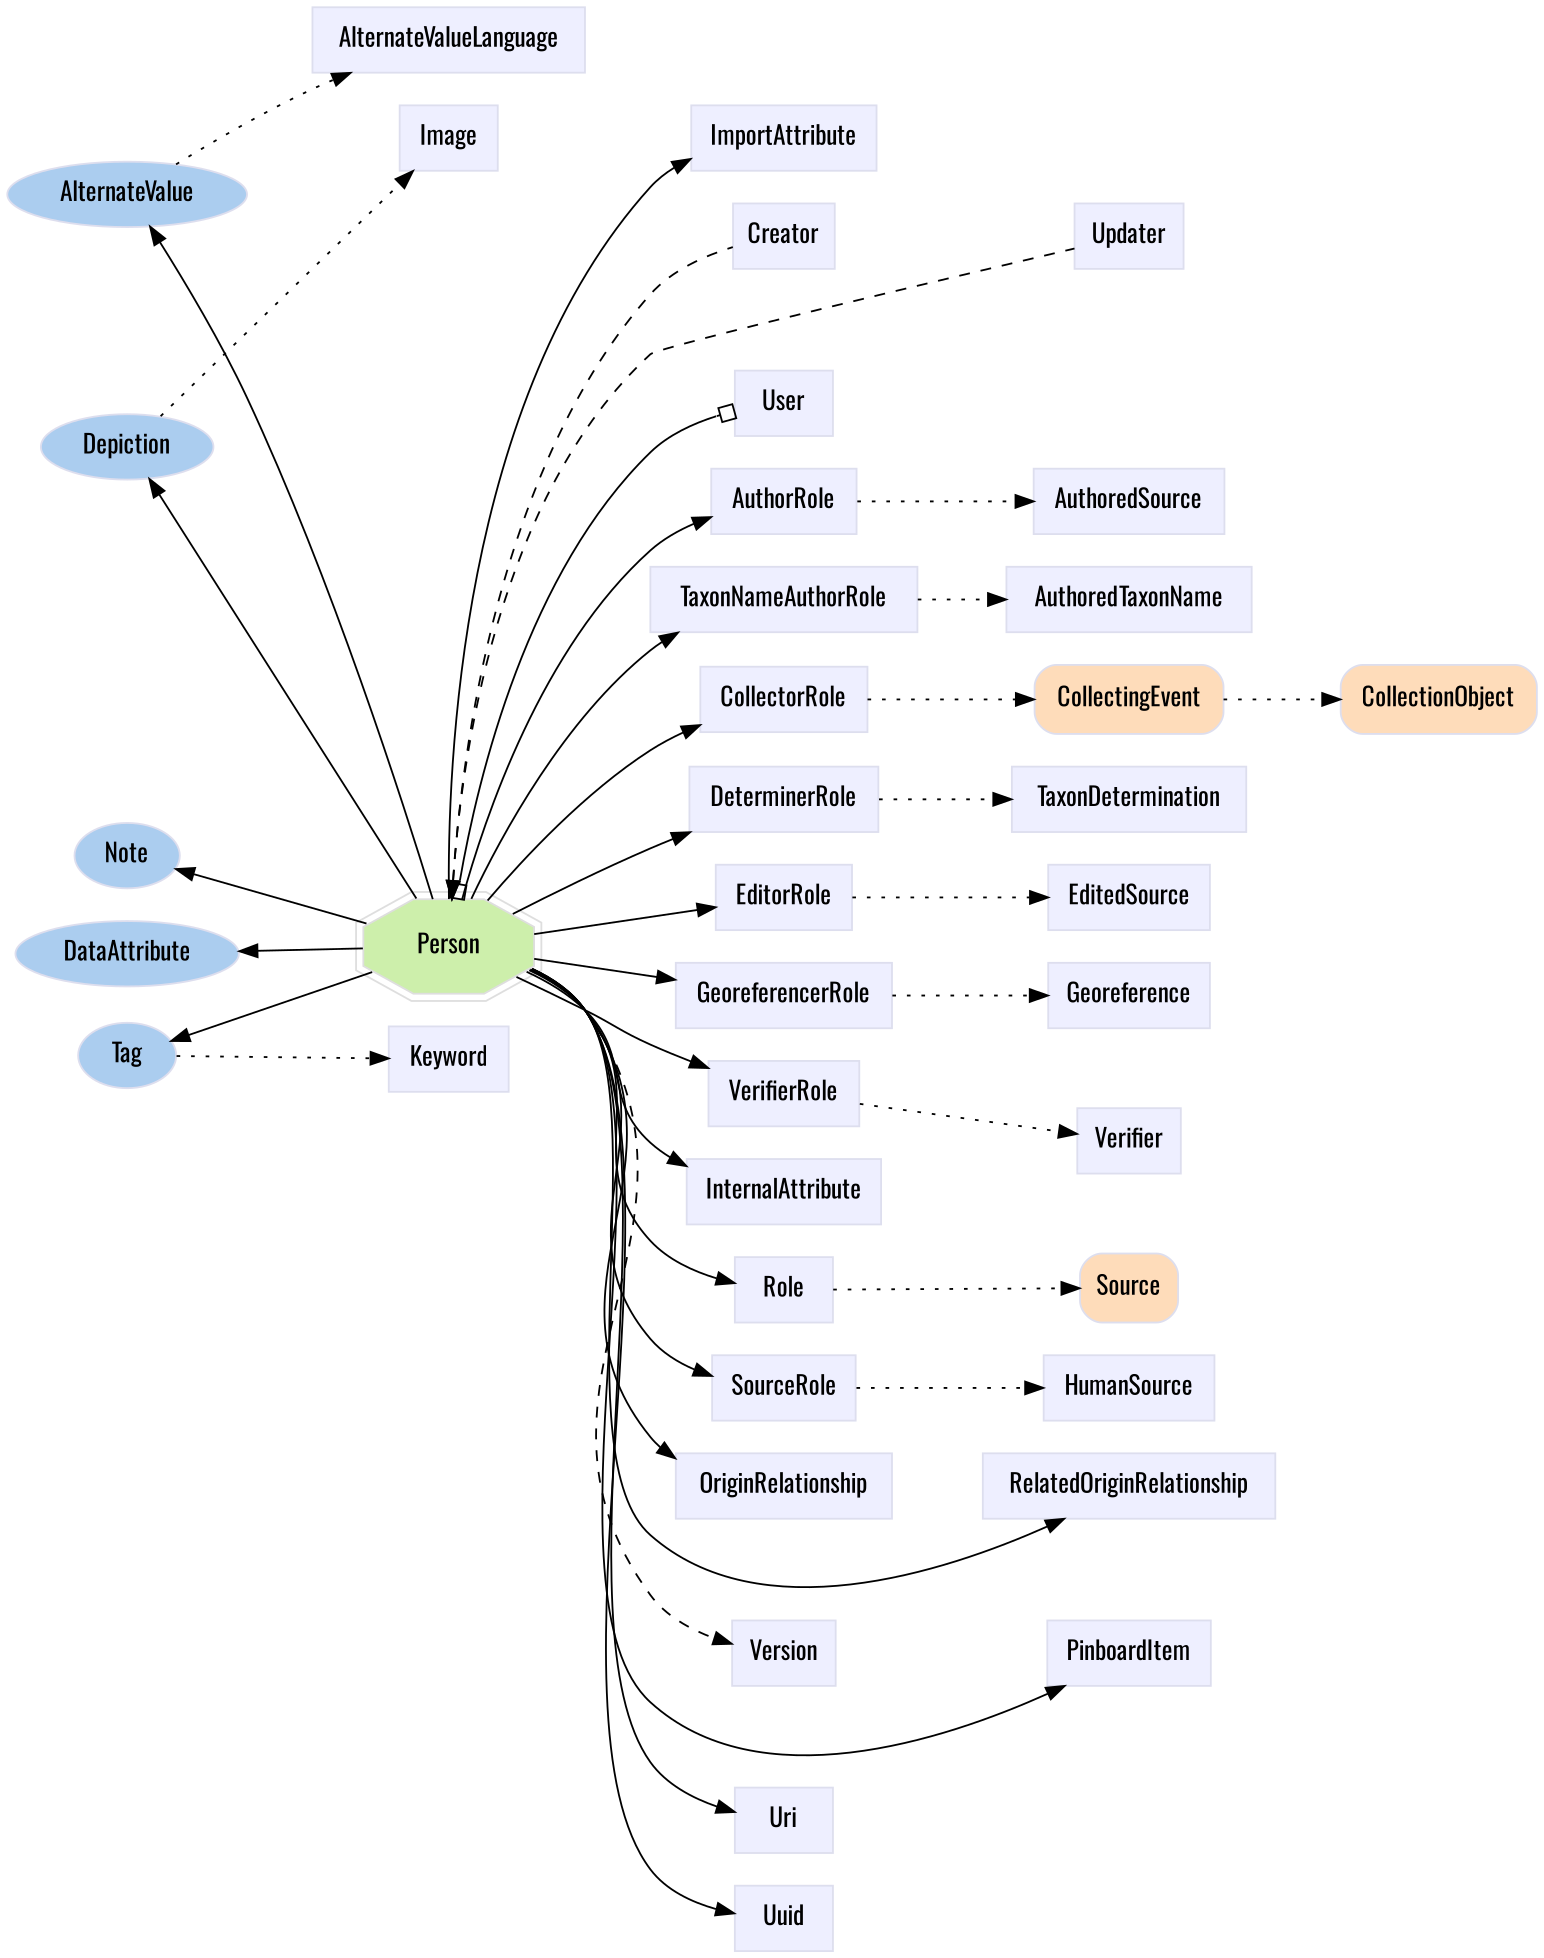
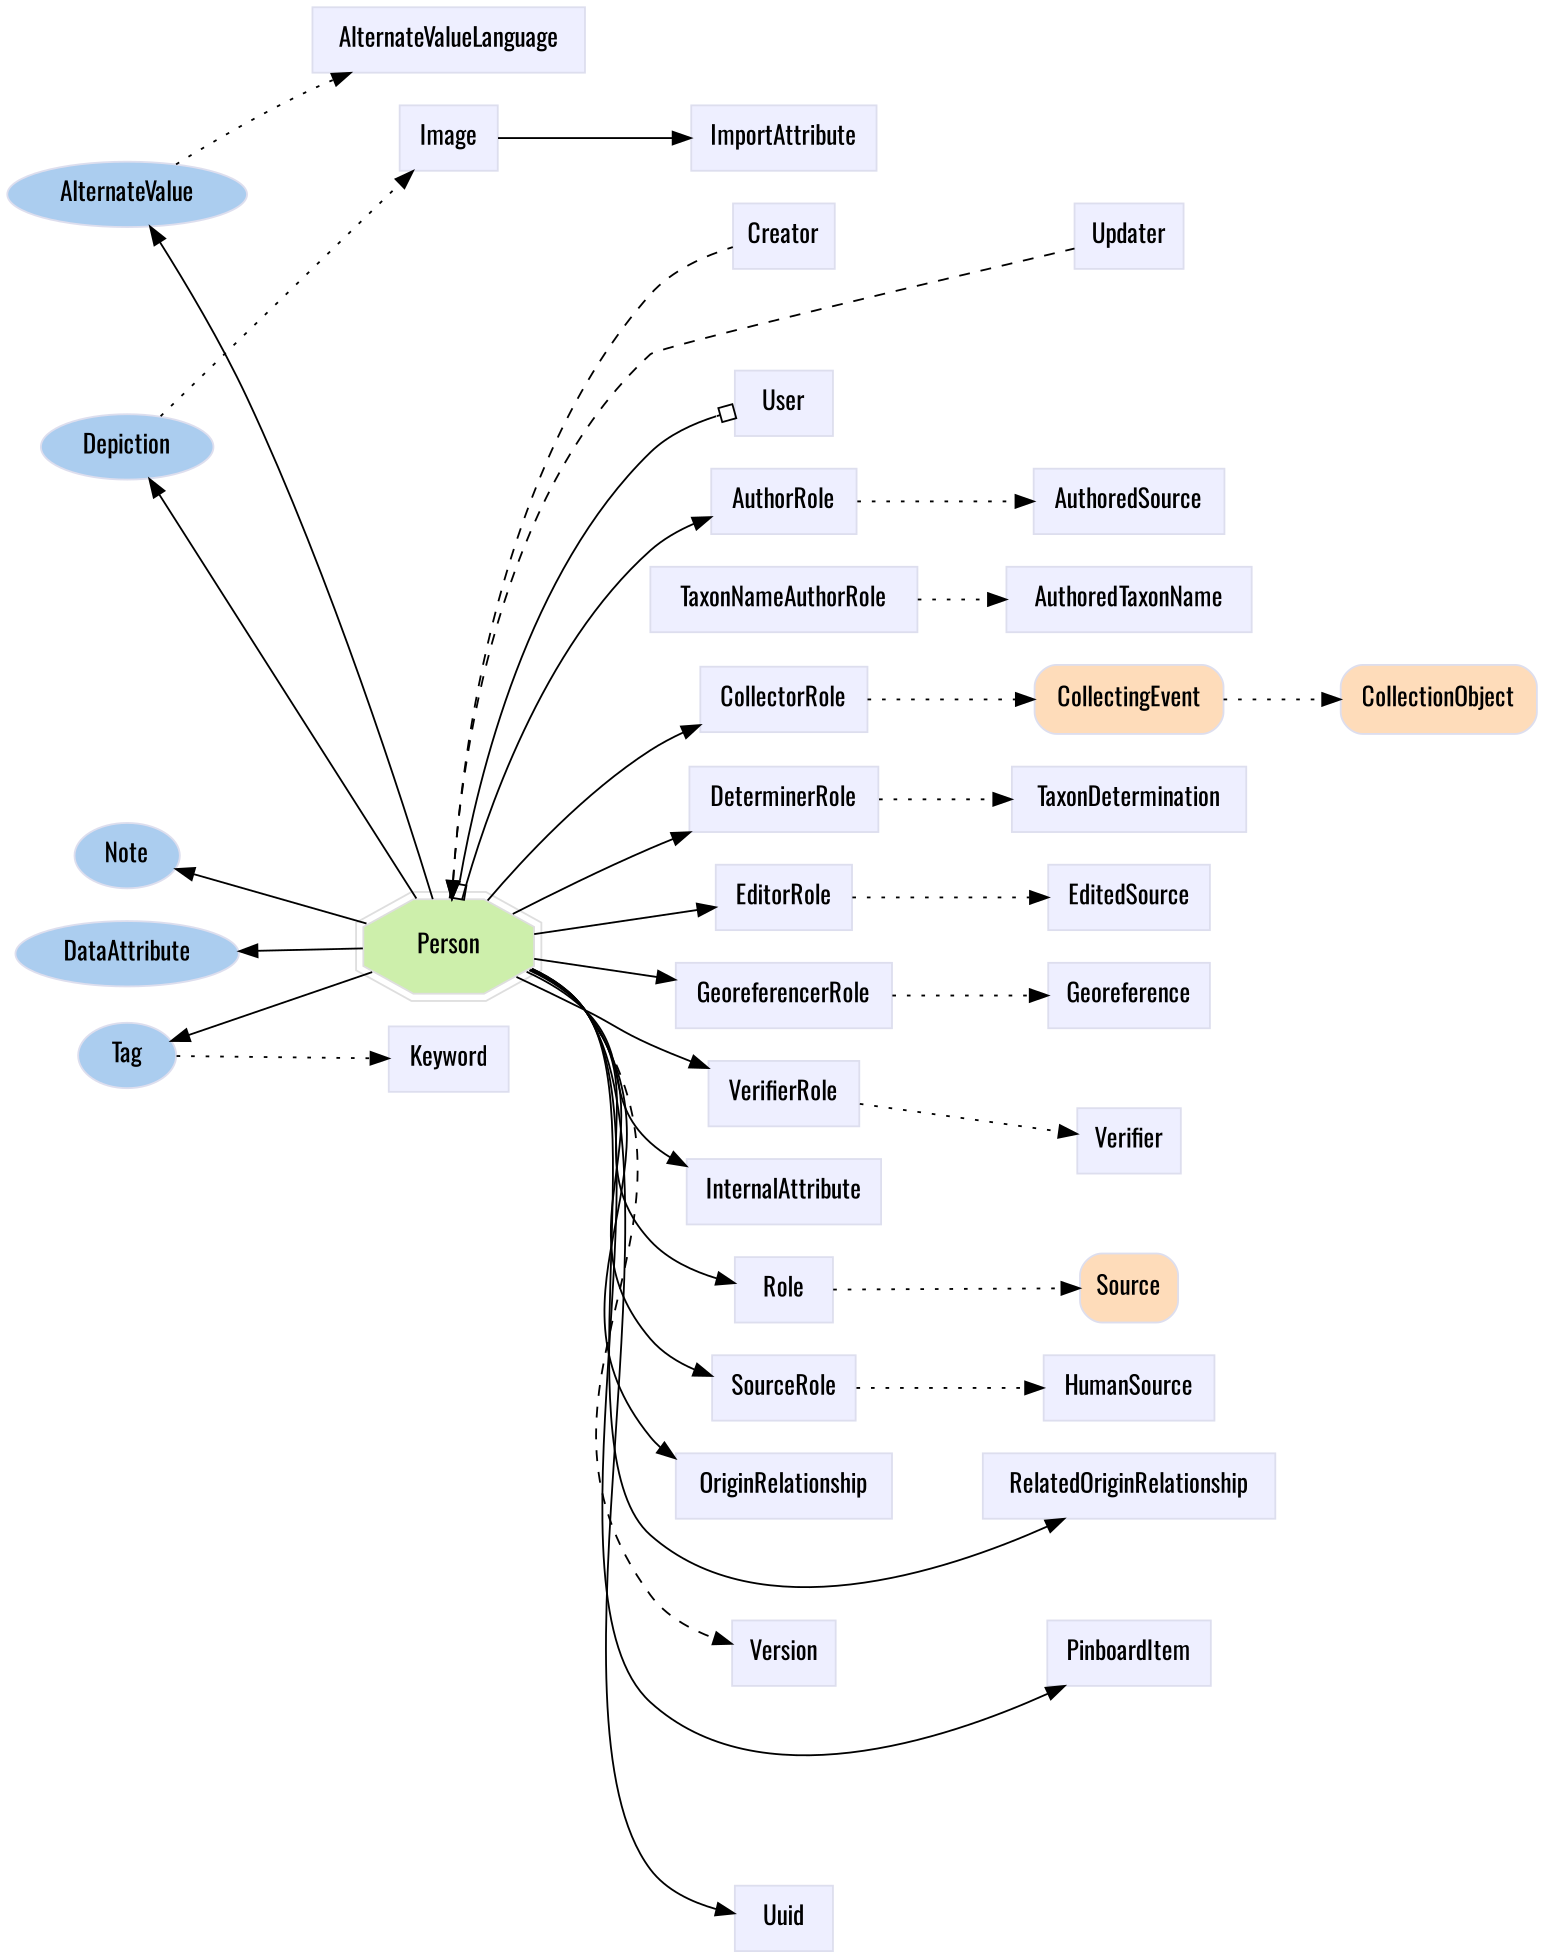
edge "Person" -> "ImportAttribute": now "Image" -> "ImportAttribute"
edge "Person" -> "TaxonNameAuthorRole": removed
node "Uri": removed
